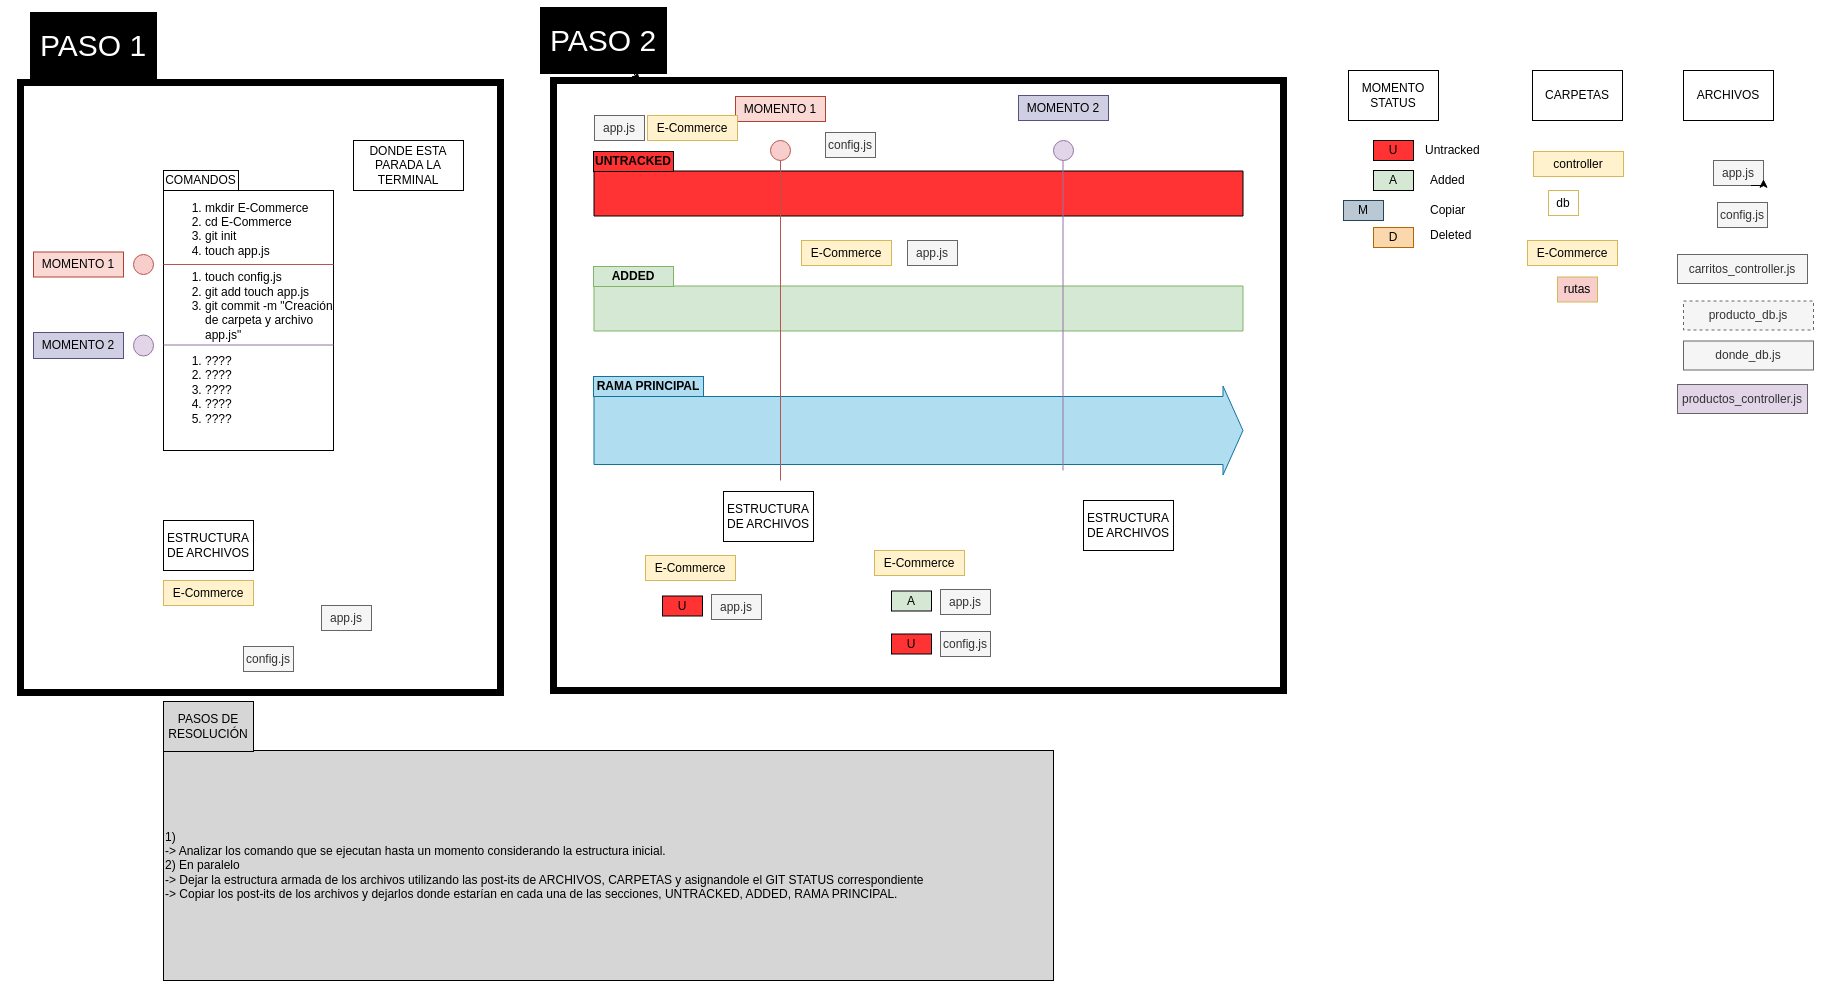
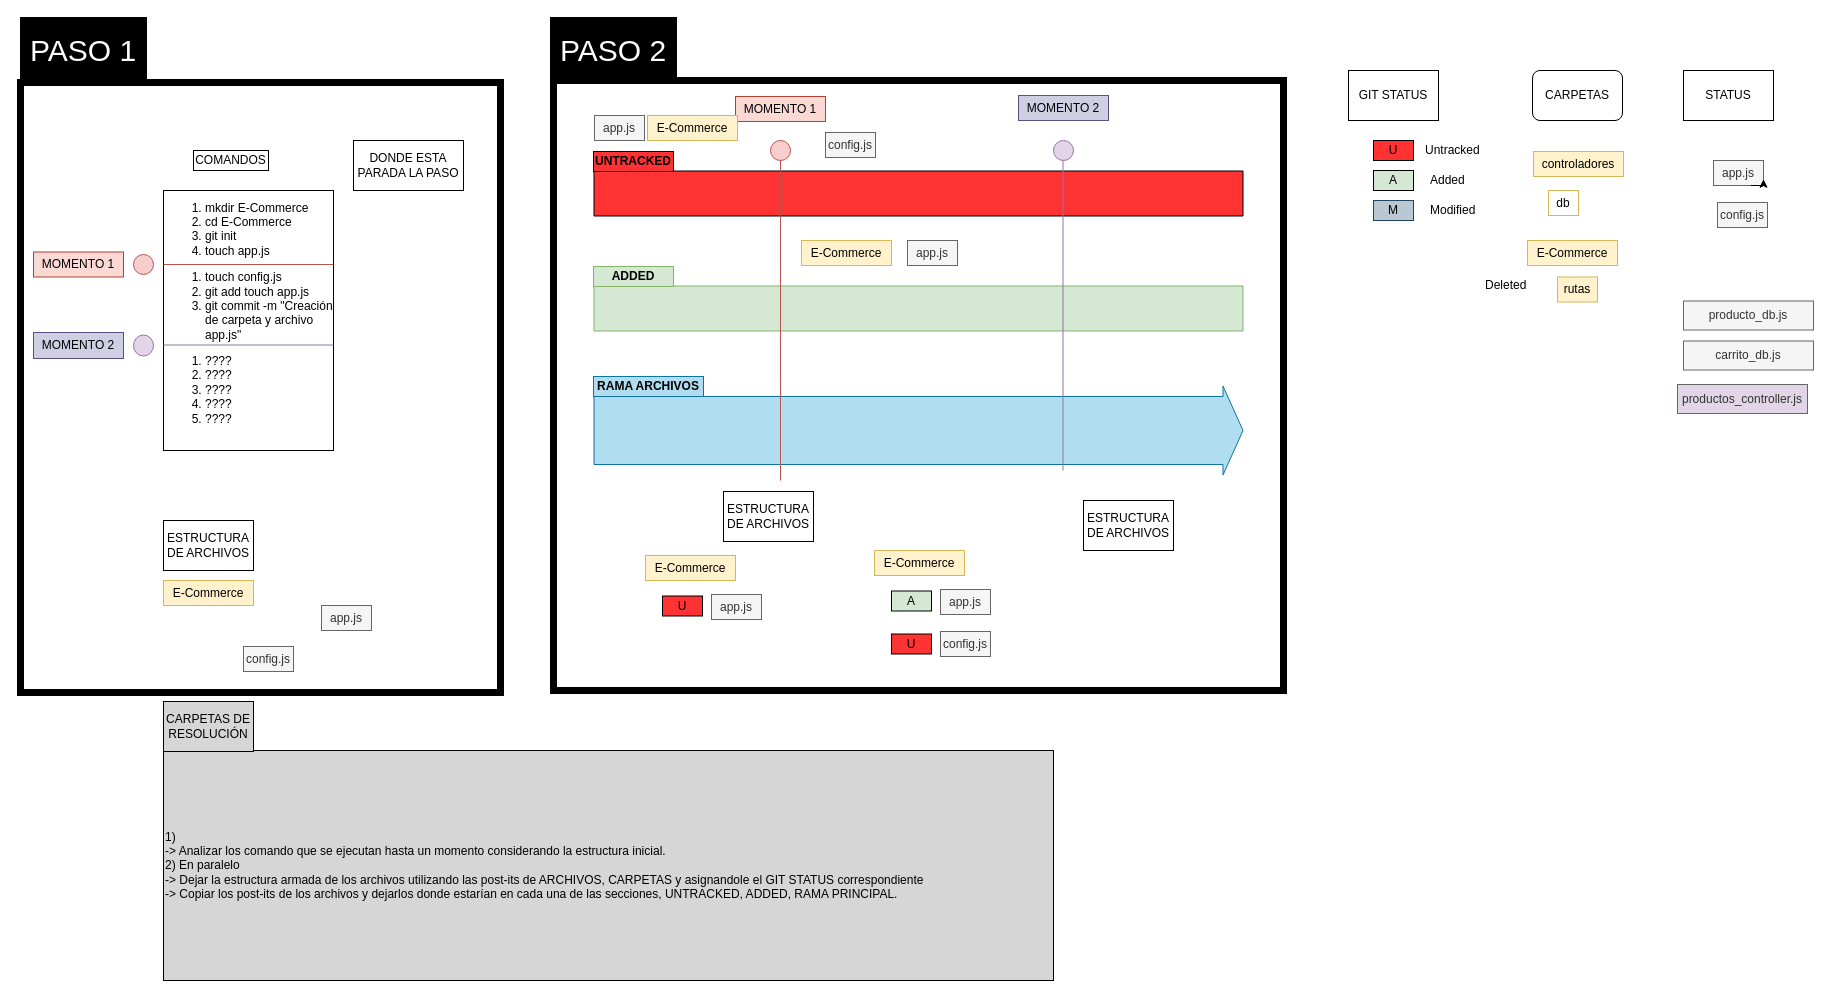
node "PASO 2": moved (604, 41) -> (614, 51)
node "PASO 1": moved (94, 46) -> (84, 51)
node "MOMENTO STATUS": label "MOMENTO STATUS" -> "GIT STATUS"
node "CARPETAS": shape rectangle -> rounded rectangle
node "ARCHIVOS": label "ARCHIVOS" -> "STATUS"
node "controller": label "controller" -> "controladores"
node "DONDE ESTA PARADA LA TERMINAL": label "DONDE ESTA PARADA LA TERMINAL" -> "DONDE ESTA PARADA LA PASO"
node "COMANDOS": moved (201, 181) -> (231, 161)
node "M": moved (1364, 211) -> (1394, 211)
node "Copiar": label "Copiar" -> "Modified"
node "Deleted": moved (1459, 236) -> (1514, 286)
node "D": removed
node "carritos_controller.js": removed
node "rutas": fillcolor #f8cecc -> #fff2cc
node "producto_db.js": style dashed -> solid
node "donde_db.js": label "donde_db.js" -> "carrito_db.js"
node "RAMA PRINCIPAL": label "RAMA PRINCIPAL" -> "RAMA ARCHIVOS"
node "PASOS DE RESOLUCIÓN": label "PASOS DE RESOLUCIÓN" -> "CARPETAS DE RESOLUCIÓN"
